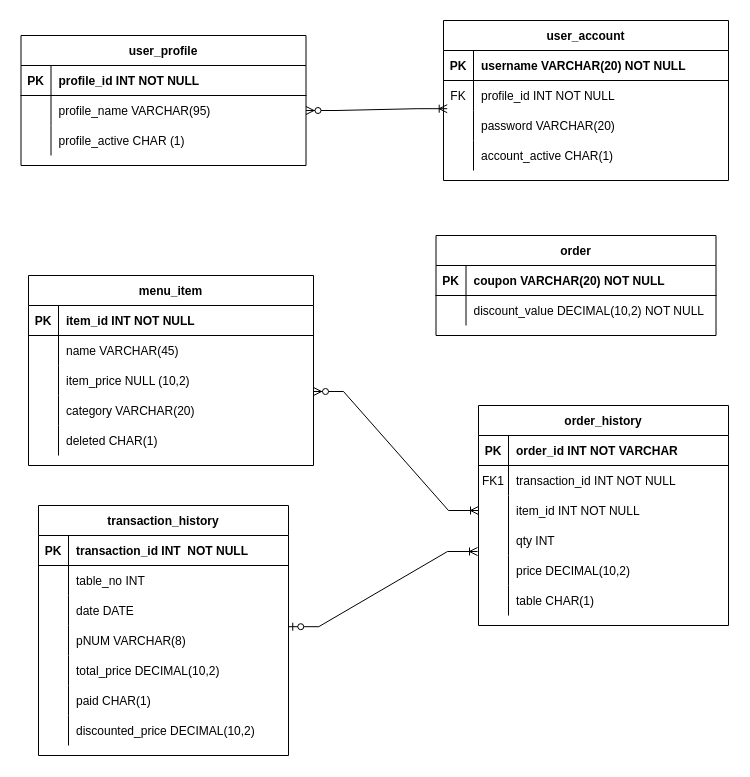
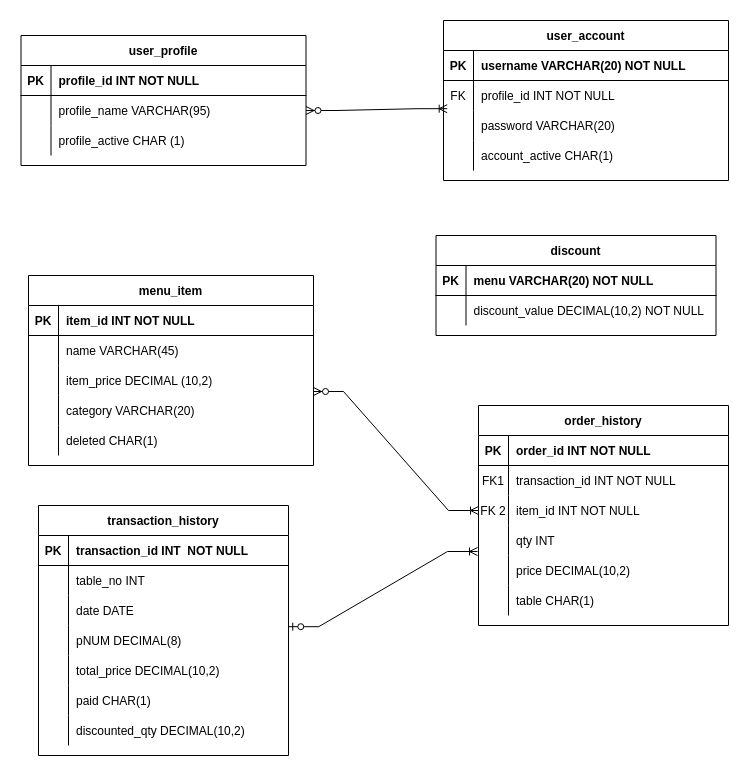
node "order": label "order" -> "discount"
node "coupon VARCHAR(20) NOT NULL": label "coupon VARCHAR(20) NOT NULL" -> "menu VARCHAR(20) NOT NULL"
node "item_price NULL (10,2)": label "item_price NULL (10,2)" -> "item_price DECIMAL (10,2)"
node "order_id INT NOT VARCHAR": label "order_id INT NOT VARCHAR" -> "order_id INT NOT NULL"
node "FK 2": added
node "pNUM VARCHAR(8)": label "pNUM VARCHAR(8)" -> "pNUM DECIMAL(8)"
node "discounted_price DECIMAL(10,2)": label "discounted_price DECIMAL(10,2)" -> "discounted_qty DECIMAL(10,2)"
